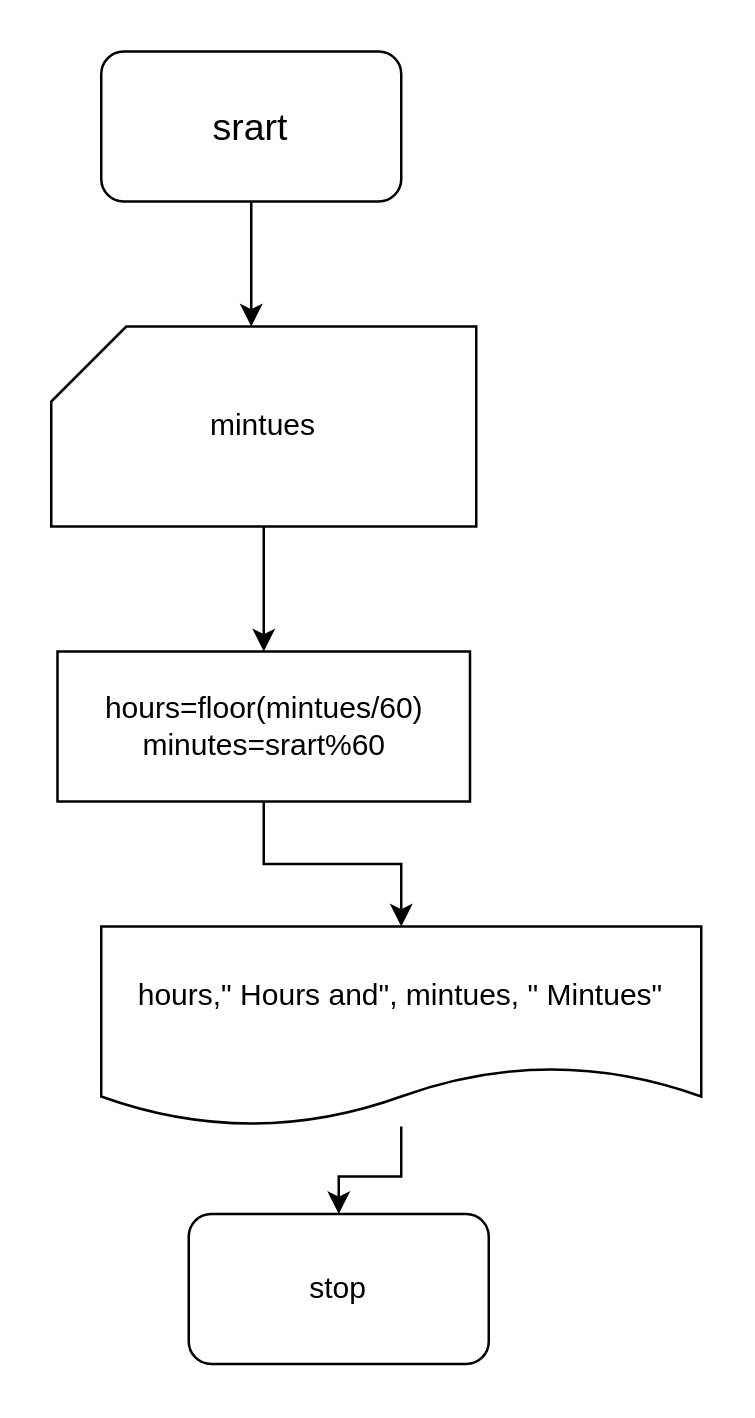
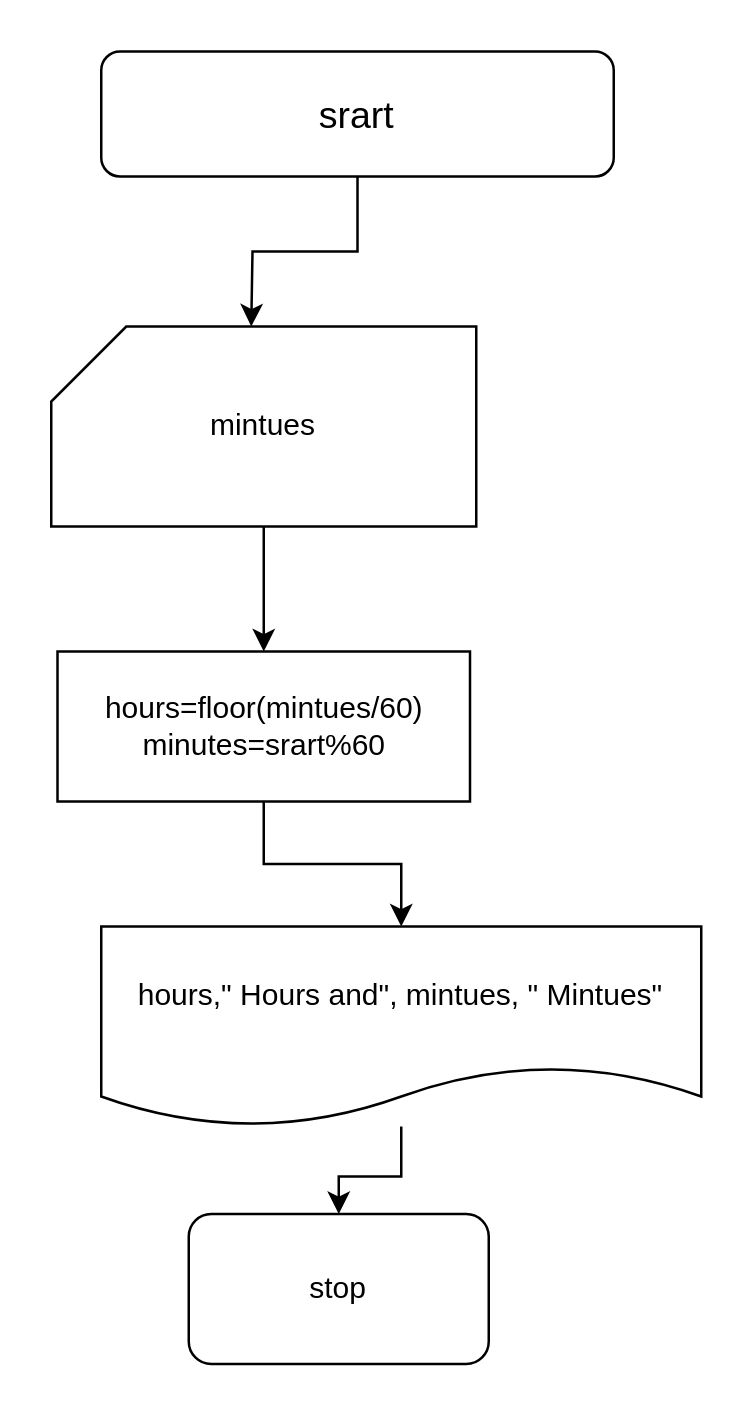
node "srart": size 300x150 -> 513x125
